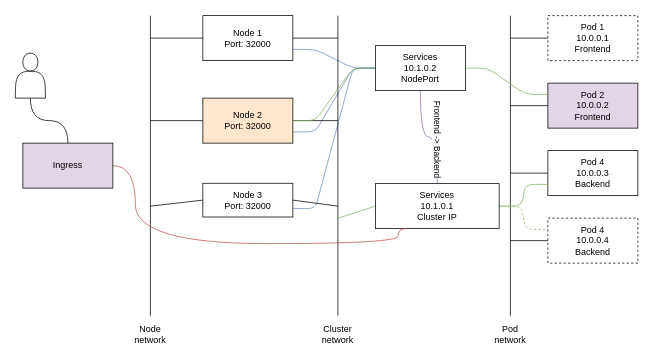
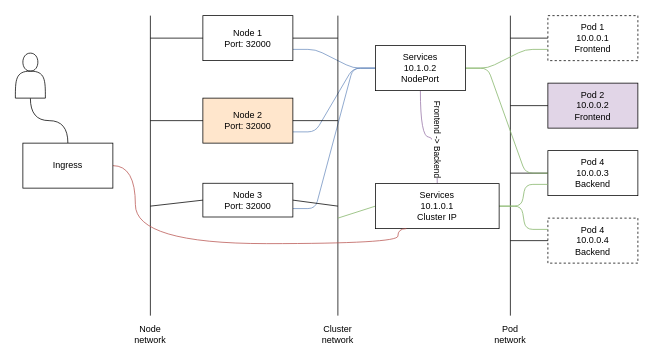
edge "Services 10.1.0.2 NodePort" -- "Pod 2 10.0.0.2 Frontend": now "Services 10.1.0.2 NodePort" -- "Pod 4 10.0.0.3 Backend"
edge "Services 10.1.0.2 NodePort" -- "Node 2 Port: 32000": now "Services 10.1.0.2 NodePort" -- "Pod 1 10.0.0.1 Frontend"
node "Ingress": fillcolor #e1d5e7 -> #ffffff
edge "Services 10.1.0.1 Cluster IP" -- "Pod 4 10.0.0.4 Backend": style dashed -> solid
